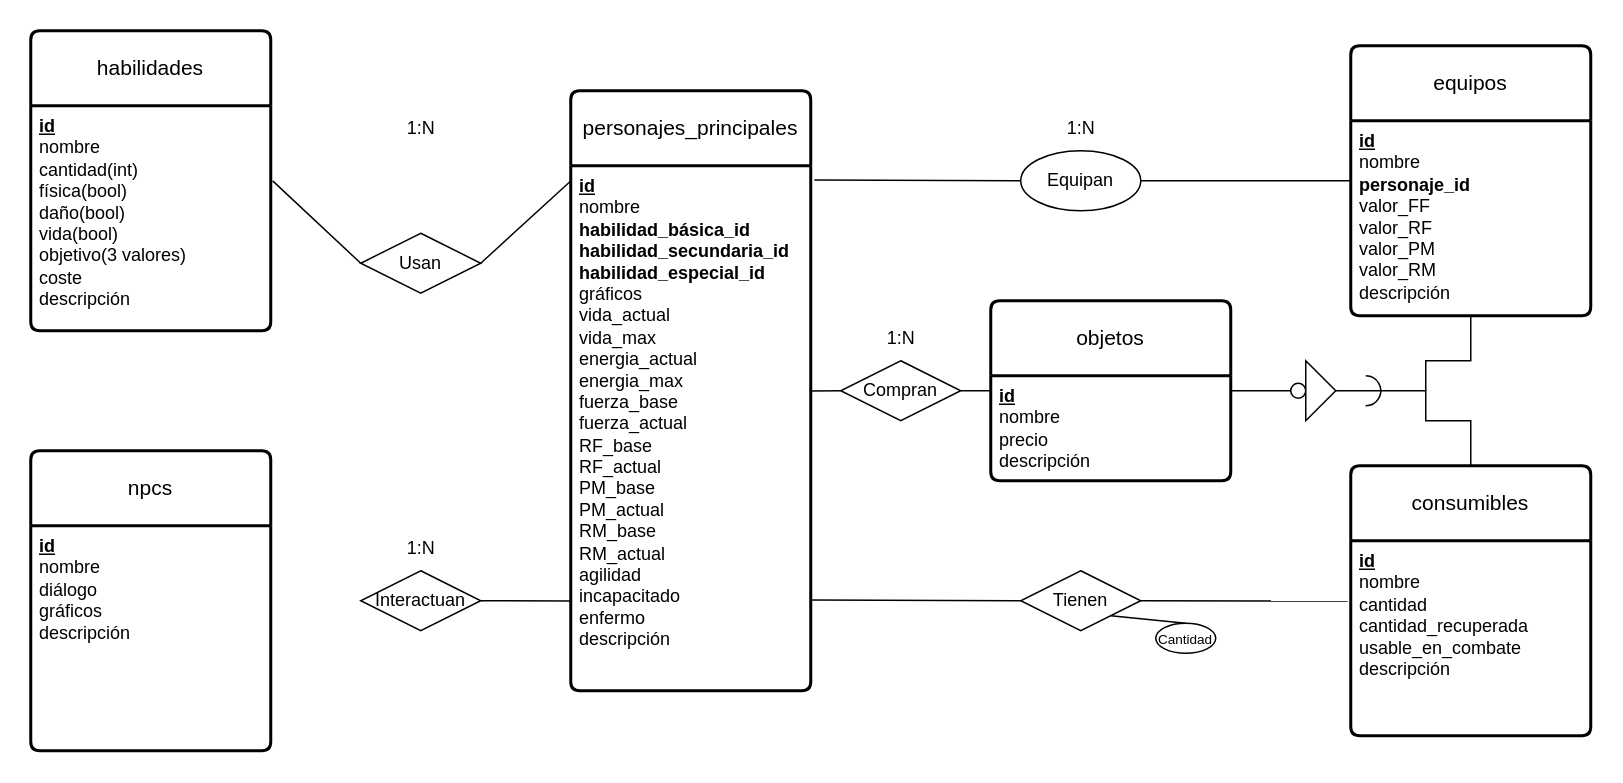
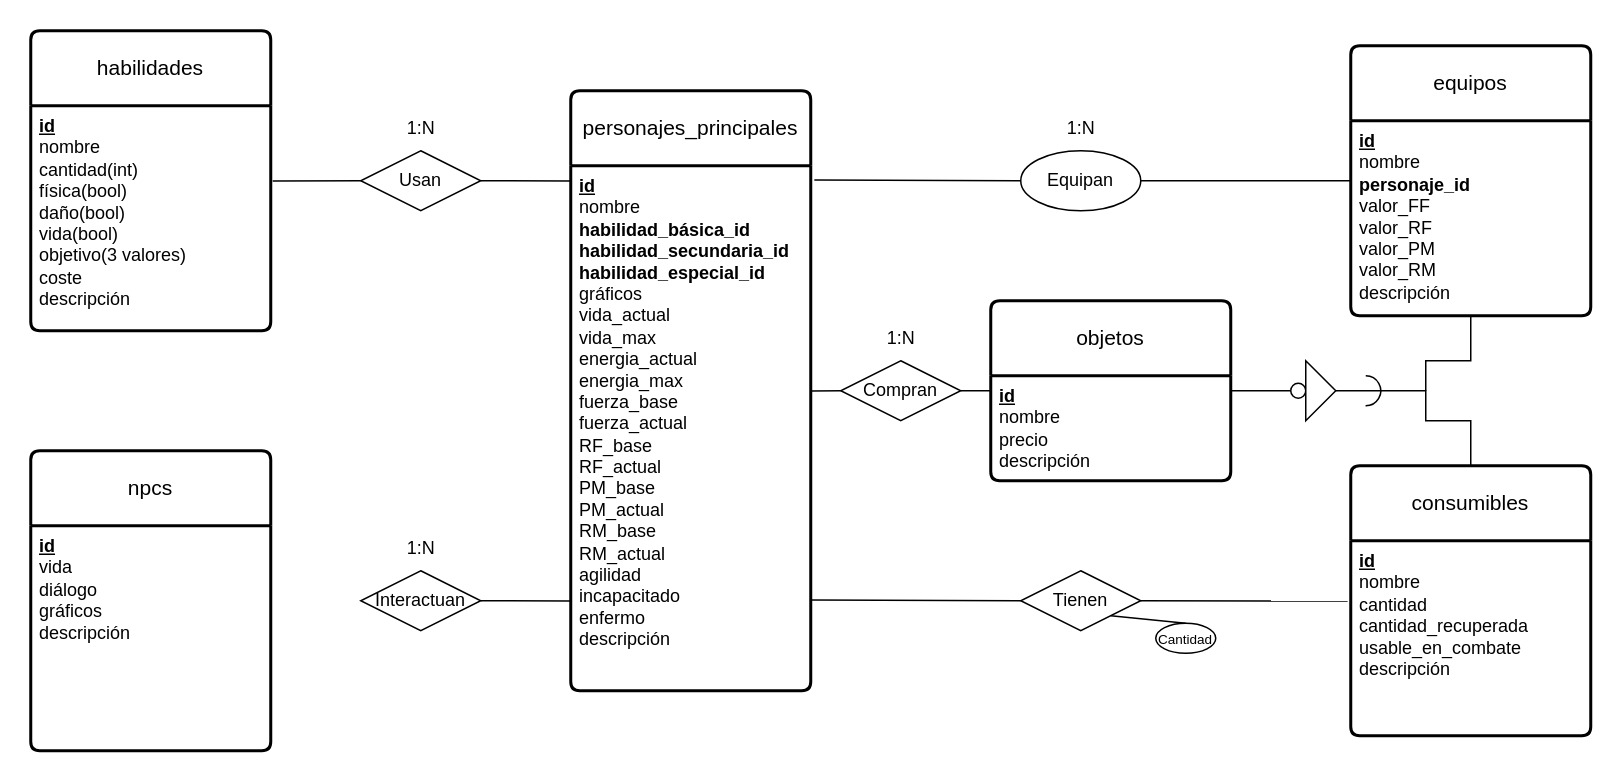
node "Usan": moved (421, 263) -> (421, 181)
node "id nombre diálogo gráficos descripción": label "id nombre diálogo gráficos descripción" -> "id vida diálogo gráficos descripción"
